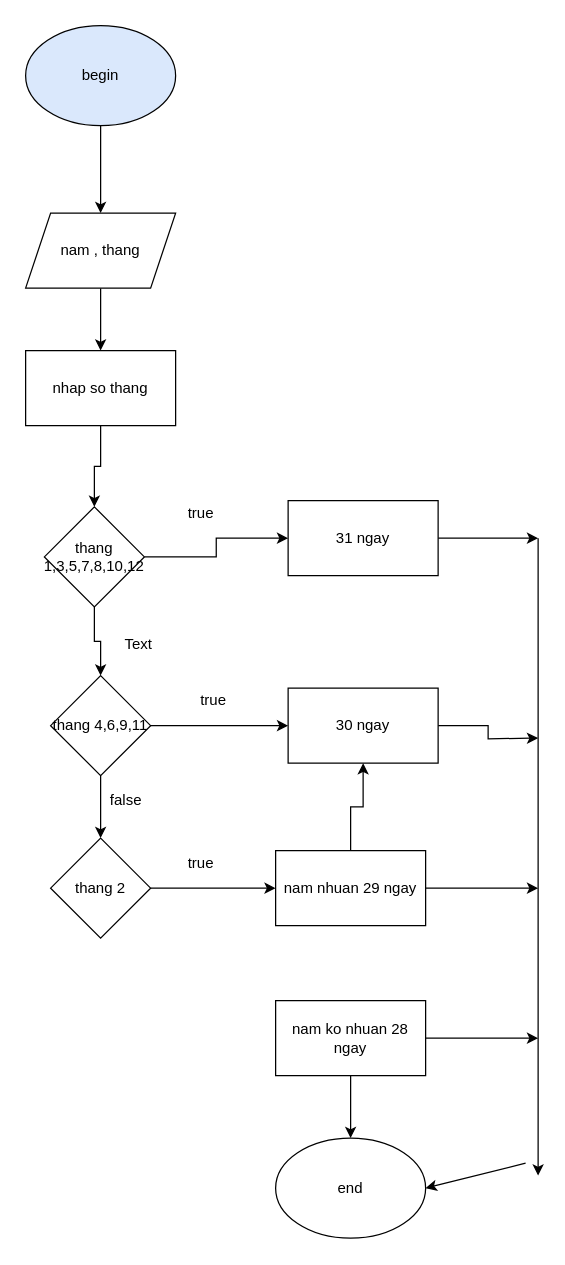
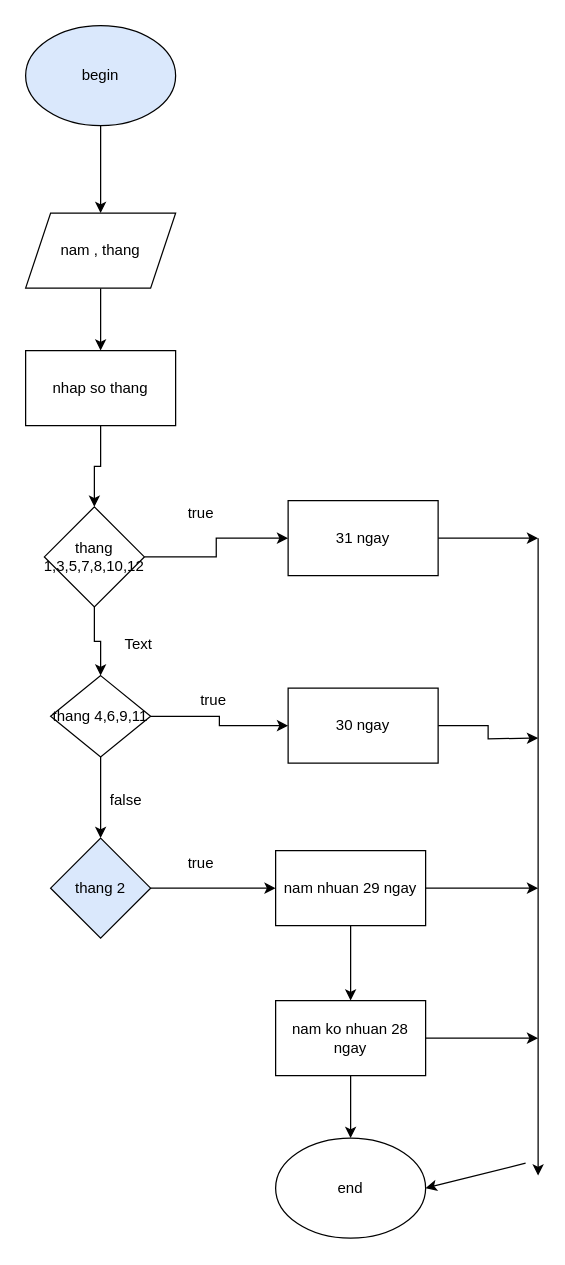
node "thang 4,6,9,11": size 100x100 -> 100x81
edge "nam nhuan 29 ngay" -> "30 ngay": now "nam nhuan 29 ngay" -> "nam ko nhuan 28 ngay"
node "thang 2": fillcolor #ffffff -> #dae8fc
